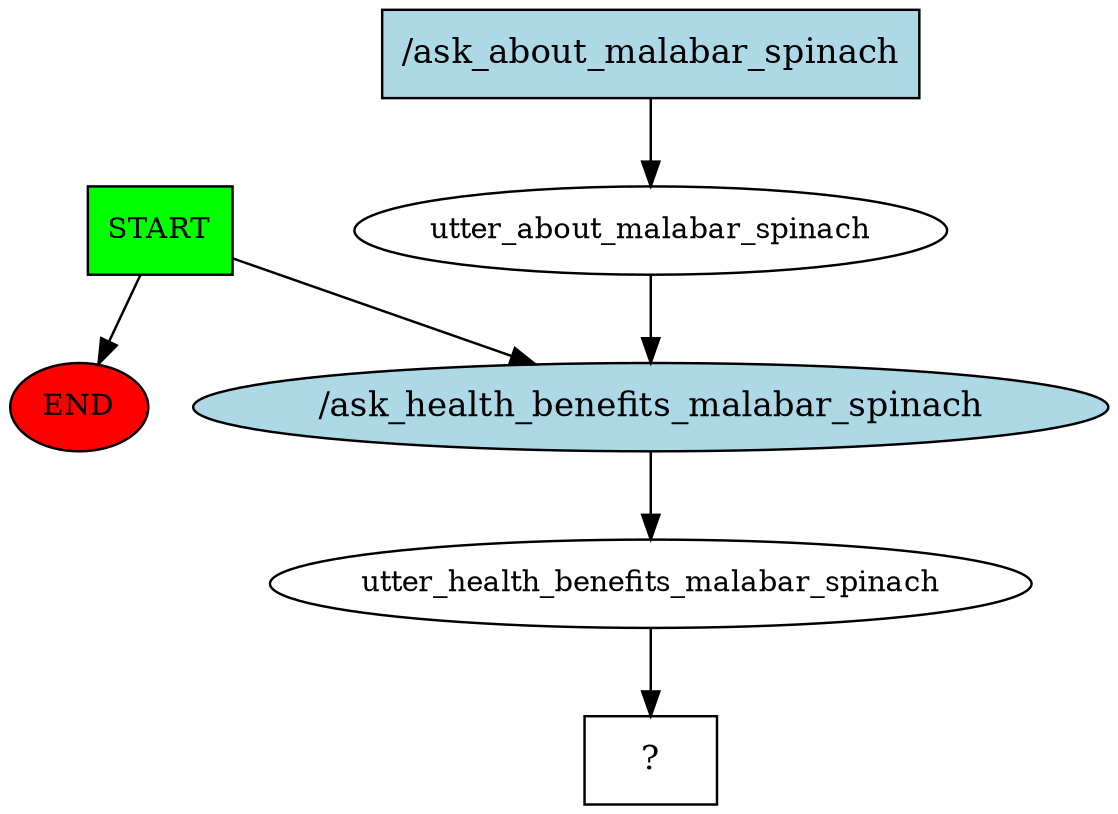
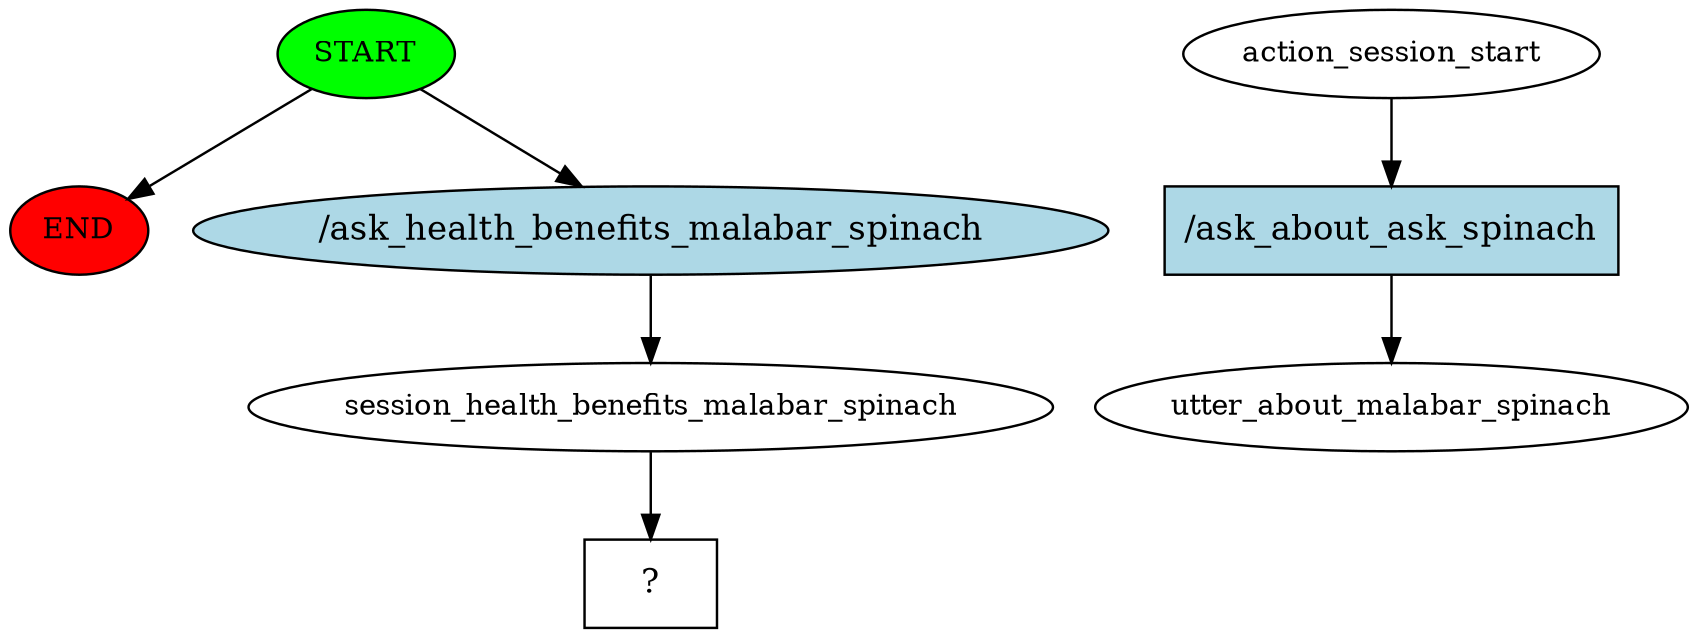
node "/ask_about_malabar_spinach": label "/ask_about_malabar_spinach" -> "/ask_about_ask_spinach"
node "action_session_start": added
node "START": shape box -> ellipse
edge "utter_about_malabar_spinach" -> "/ask_health_benefits_malabar_spinach": removed
node "utter_health_benefits_malabar_spinach": label "utter_health_benefits_malabar_spinach" -> "session_health_benefits_malabar_spinach"
